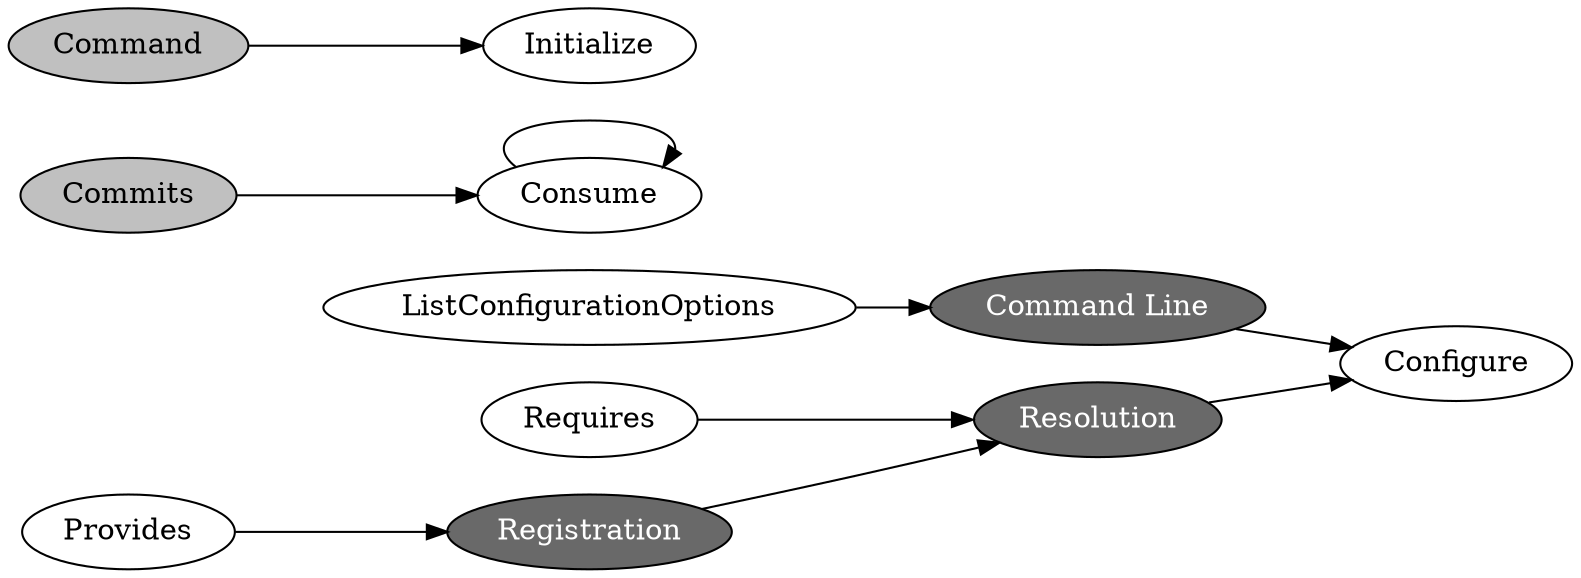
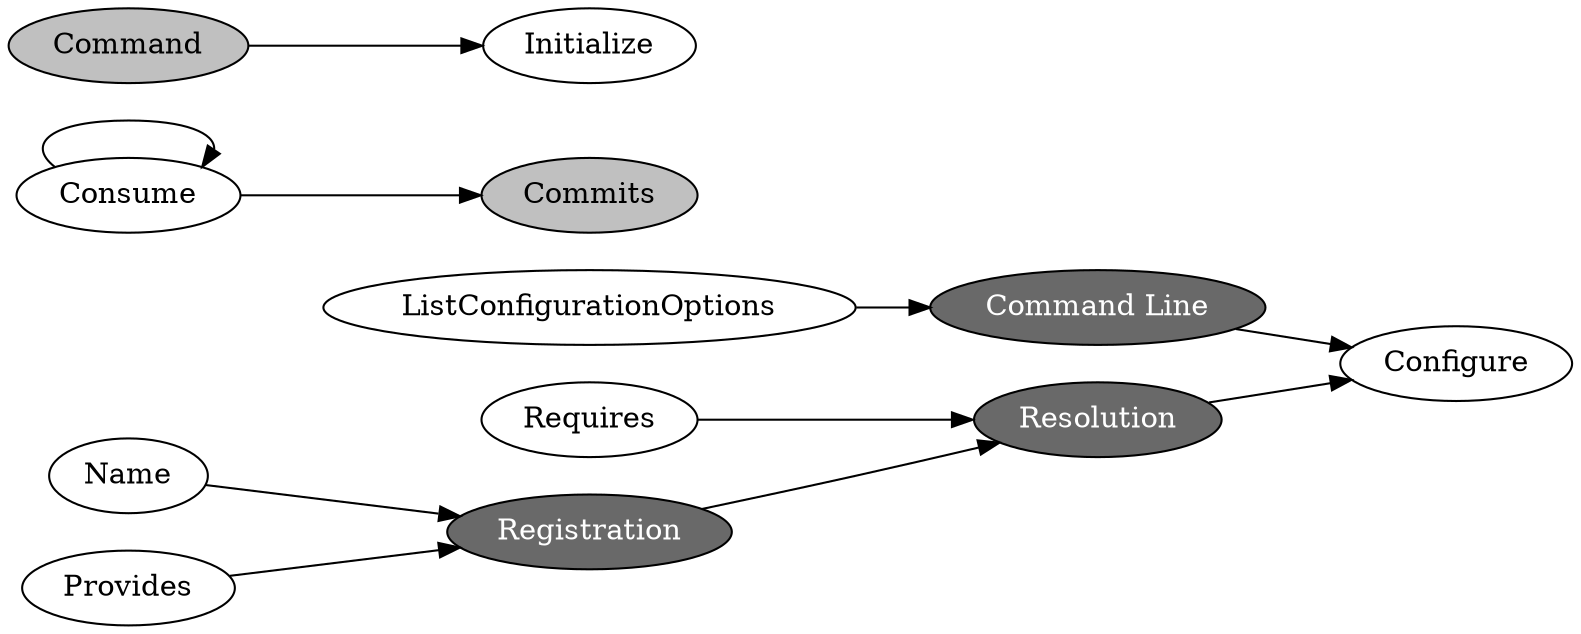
edge "Commits" -> "Consume": reversed
node "Name": added
